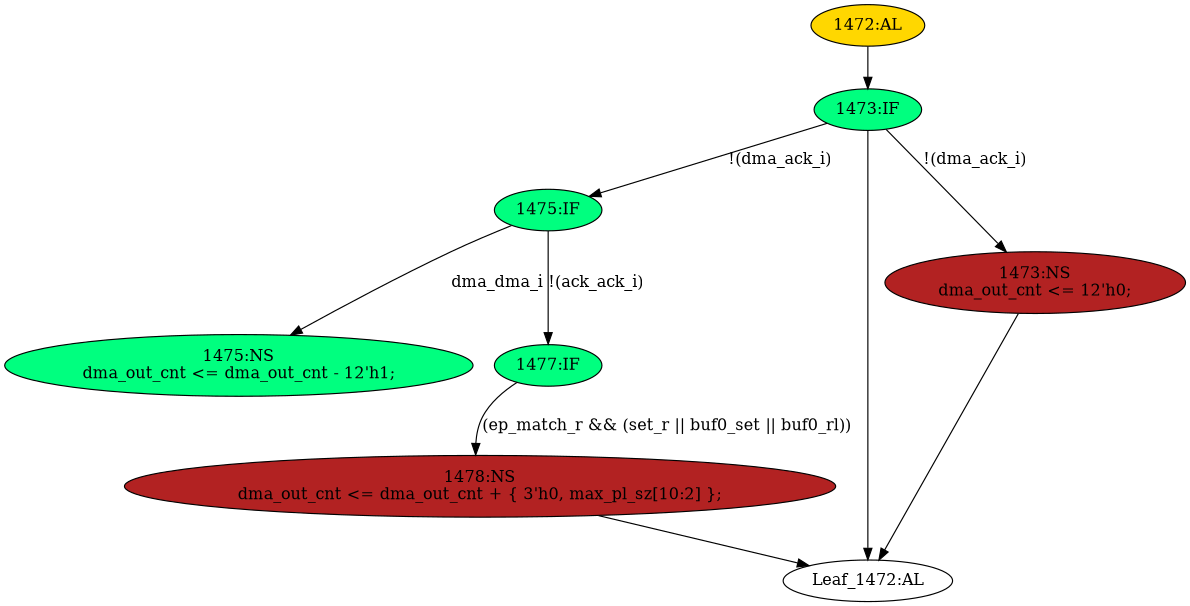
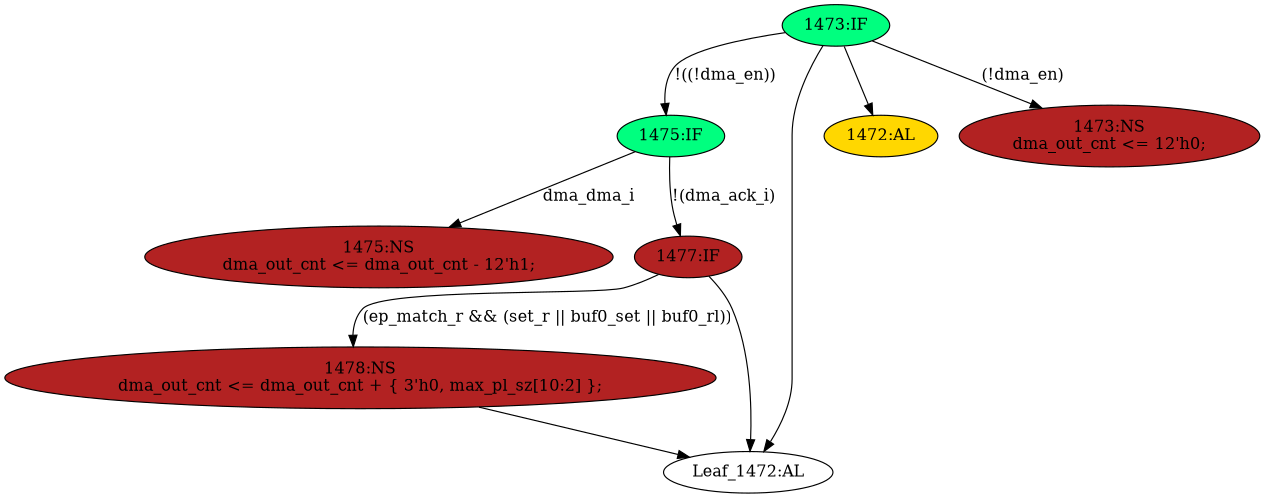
edge "1472:AL" -> "1473:IF": reversed
edge "1473:IF" -> "1475:IF": label "!(dma_ack_i)" -> "!((!dma_en))"
edge "1473:IF" -> "1473:NS dma_out_cnt <= 12'h0;": label "!(dma_ack_i)" -> "(!dma_en)"
edge "1475:IF" -> "1477:IF": label "!(ack_ack_i)" -> "!(dma_ack_i)"
node "1475:NS dma_out_cnt <= dma_out_cnt - 12'h1;": fillcolor springgreen -> firebrick
node "1477:IF": fillcolor springgreen -> firebrick
edge "1473:NS dma_out_cnt <= 12'h0;" -> "Leaf_1472:AL": now "1477:IF" -> "Leaf_1472:AL"
